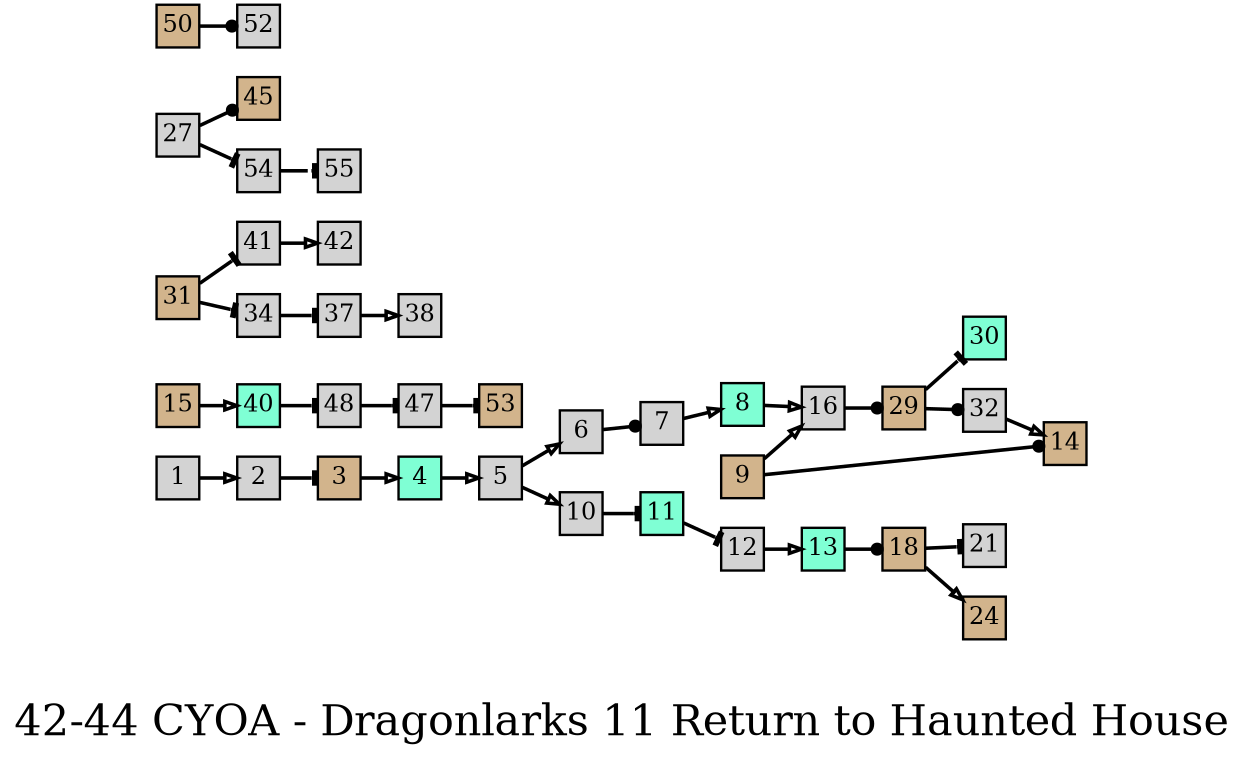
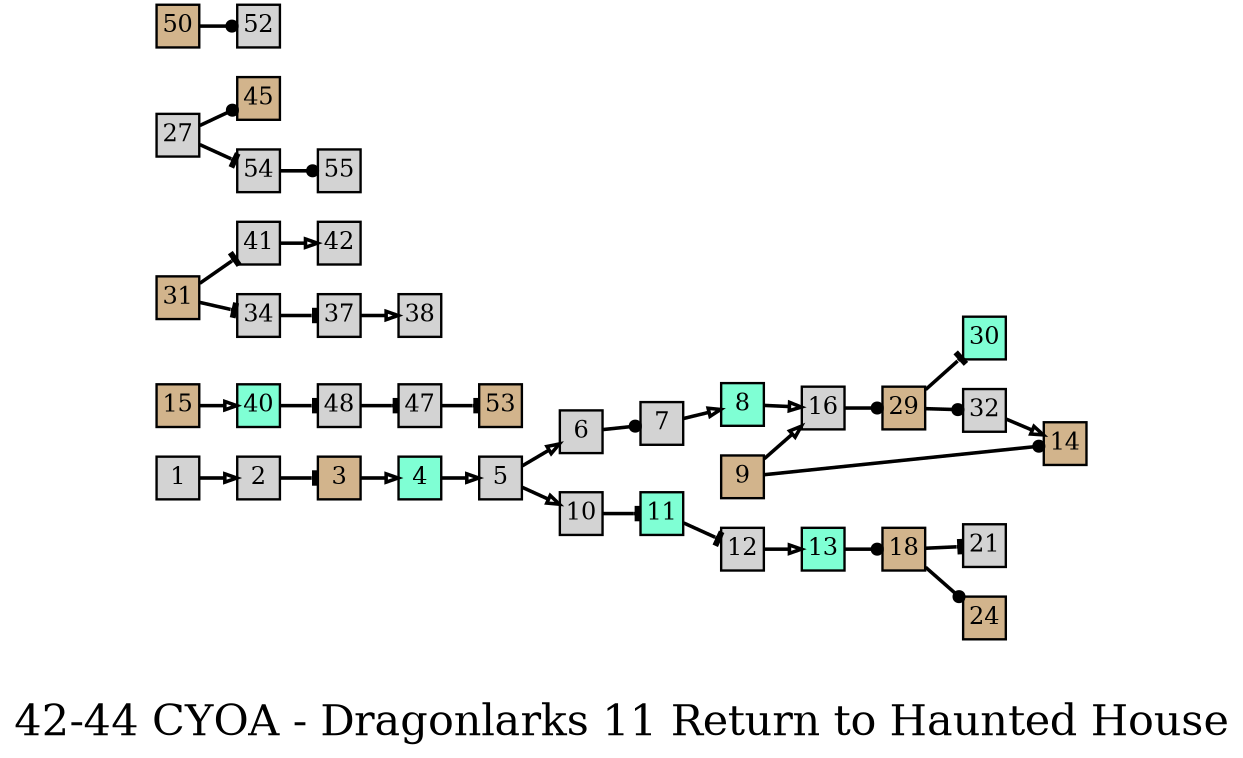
edge "54" -> "55": arrowhead tee -> dot
edge "18" -> "24": arrowhead onormal -> dot
